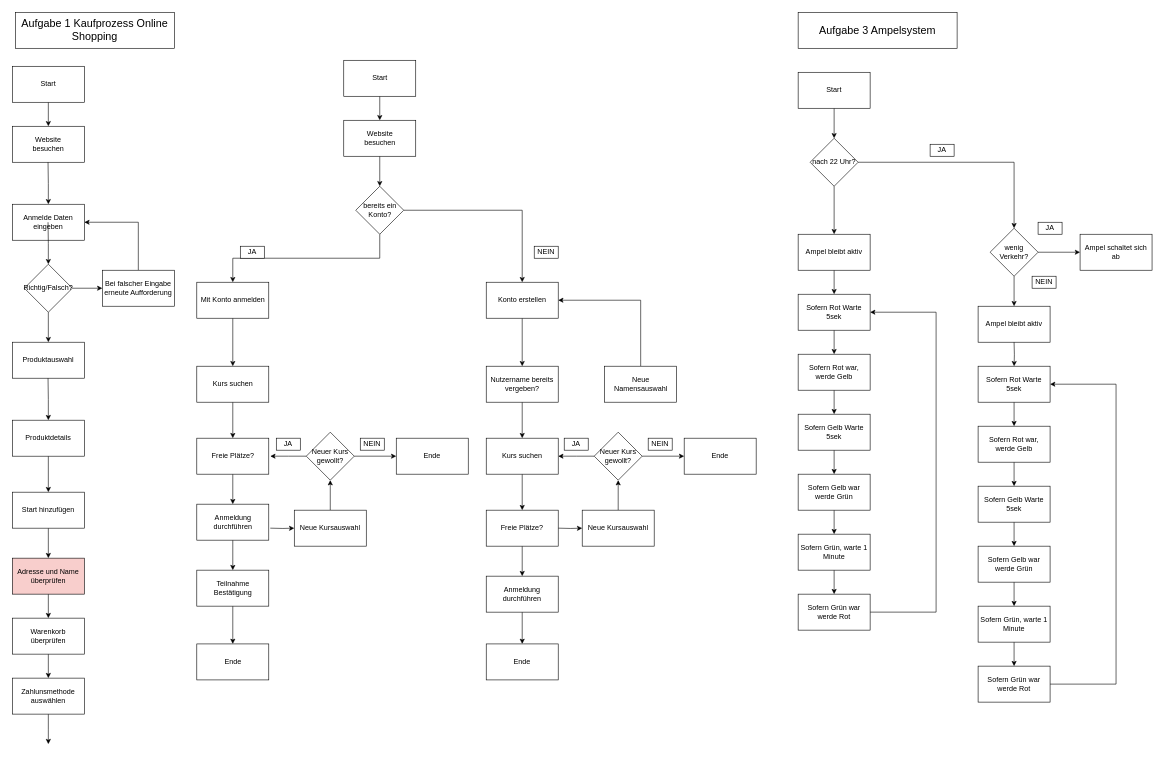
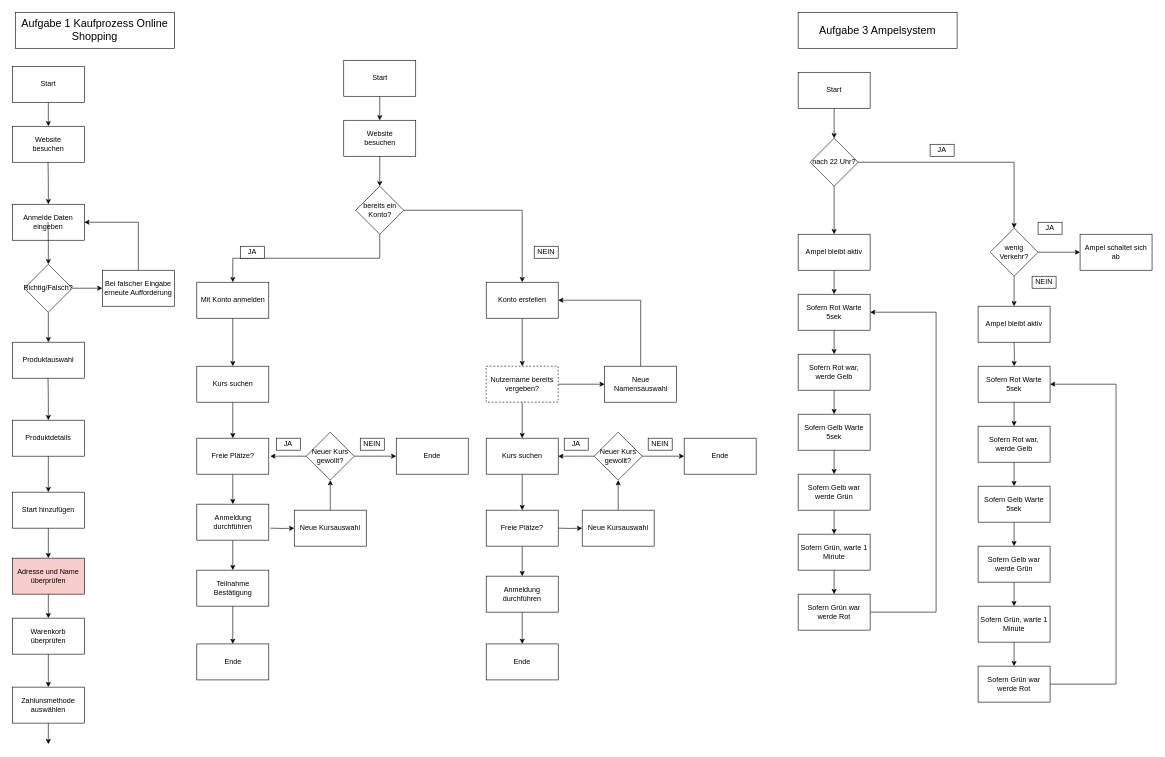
node "Nutzername bereits vergeben?": style solid -> dashed
edge "Nutzername bereits vergeben?" -> "Neue Namensauswahl": added
node "Zahlunsmethode auswählen": moved (48, 696) -> (48, 705)
